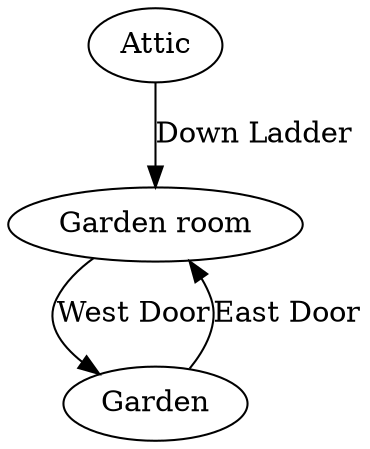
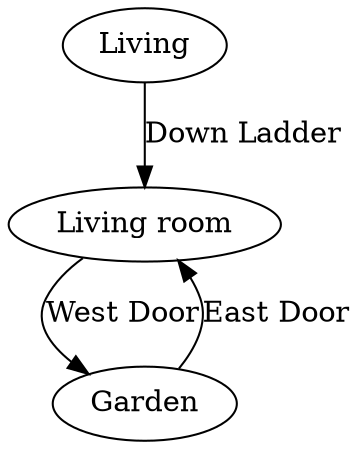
node "Attic": label "Attic" -> "Living"
node "Garden room": label "Garden room" -> "Living room"
